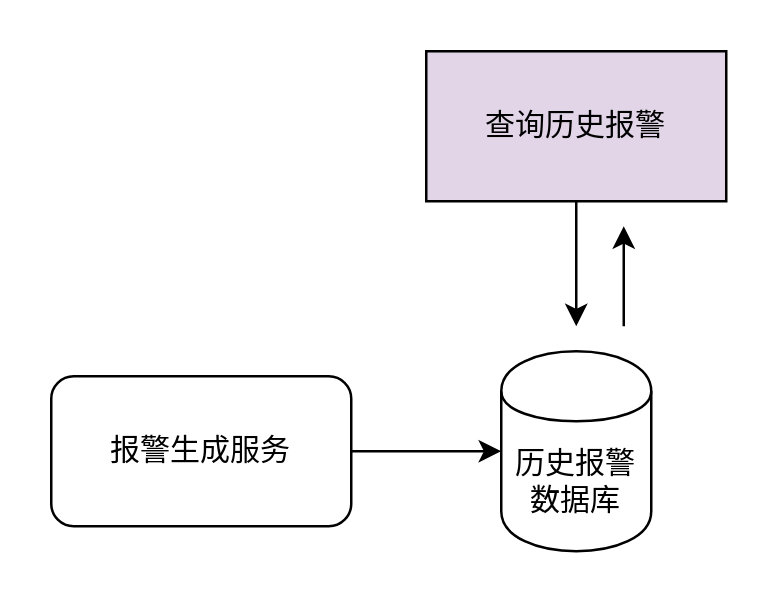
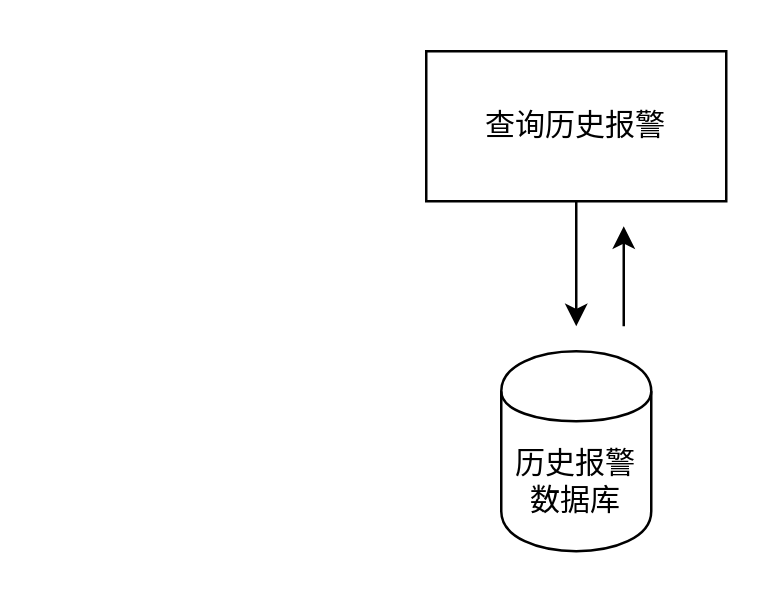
node "查询历史报警": fillcolor #e1d5e7 -> #ffffff
node "报警生成服务": removed
edge "报警生成服务" -> "历史报警数据库": removed
